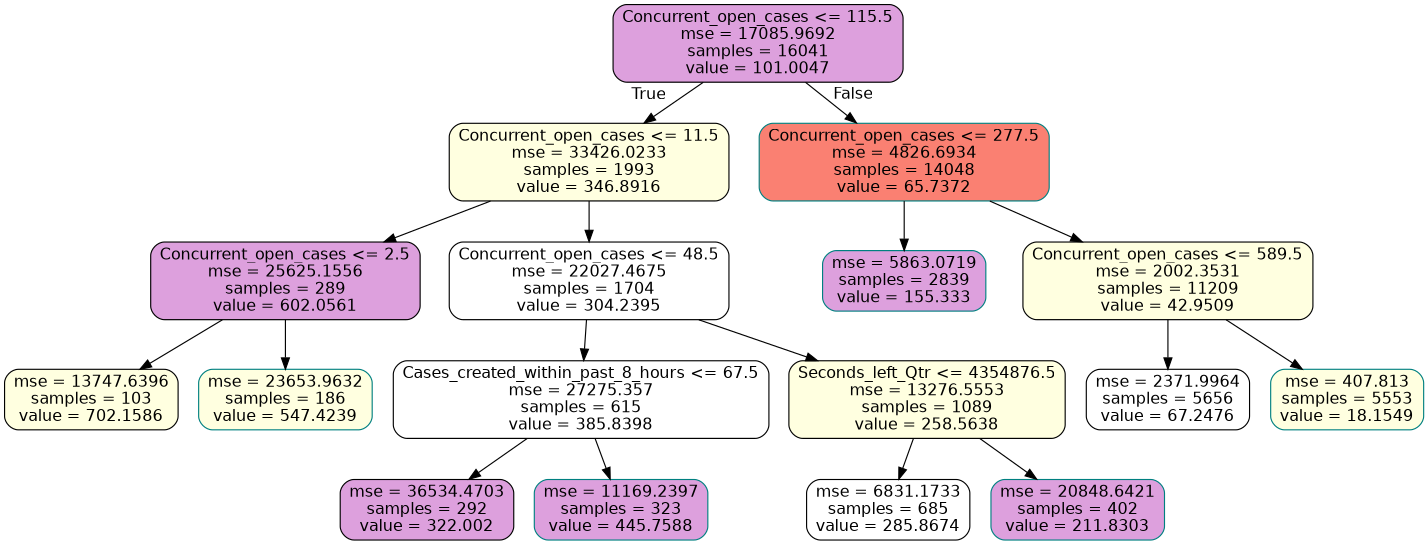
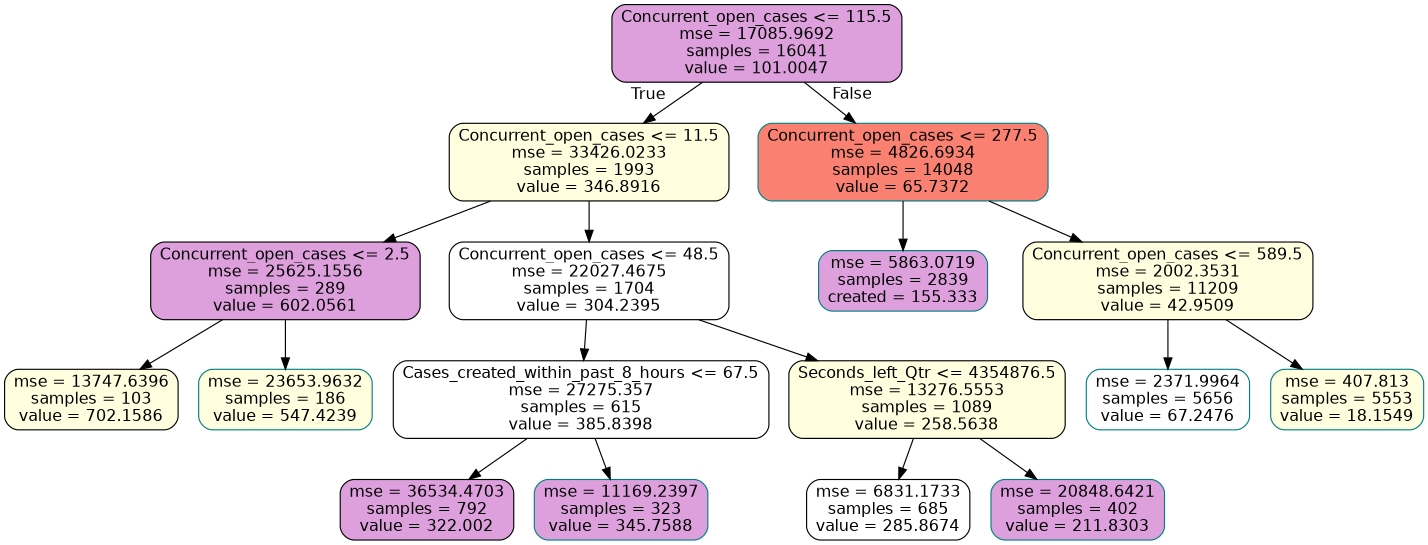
node "mse = 5863.0719 samples = 2839 value = 155.333": label "mse = 5863.0719 samples = 2839 value = 155.333" -> "mse = 5863.0719 samples = 2839 created = 155.333"
node "mse = 2371.9964 samples = 5656 value = 67.2476": color black -> teal
node "mse = 36534.4703 samples = 292 value = 322.002": label "mse = 36534.4703 samples = 292 value = 322.002" -> "mse = 36534.4703 samples = 792 value = 322.002"
node "mse = 11169.2397 samples = 323 value = 445.7588": label "mse = 11169.2397 samples = 323 value = 445.7588" -> "mse = 11169.2397 samples = 323 value = 345.7588"
